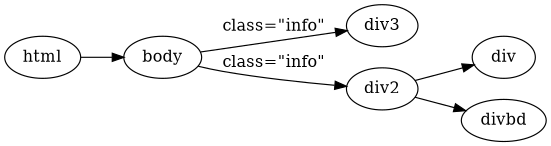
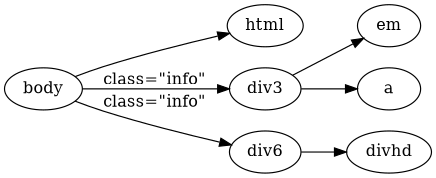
node "em": added
edge "html" -> "body": reversed
node "div": label "div" -> "divhd"
node "div2": label "div2" -> "div6"
node "a": added
node "divbd": removed
